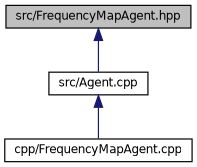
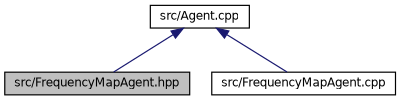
edge "src/Agent.cpp" -> "src/FrequencyMapAgent.hpp": reversed
node "cpp/FrequencyMapAgent.cpp": label "cpp/FrequencyMapAgent.cpp" -> "src/FrequencyMapAgent.cpp"
